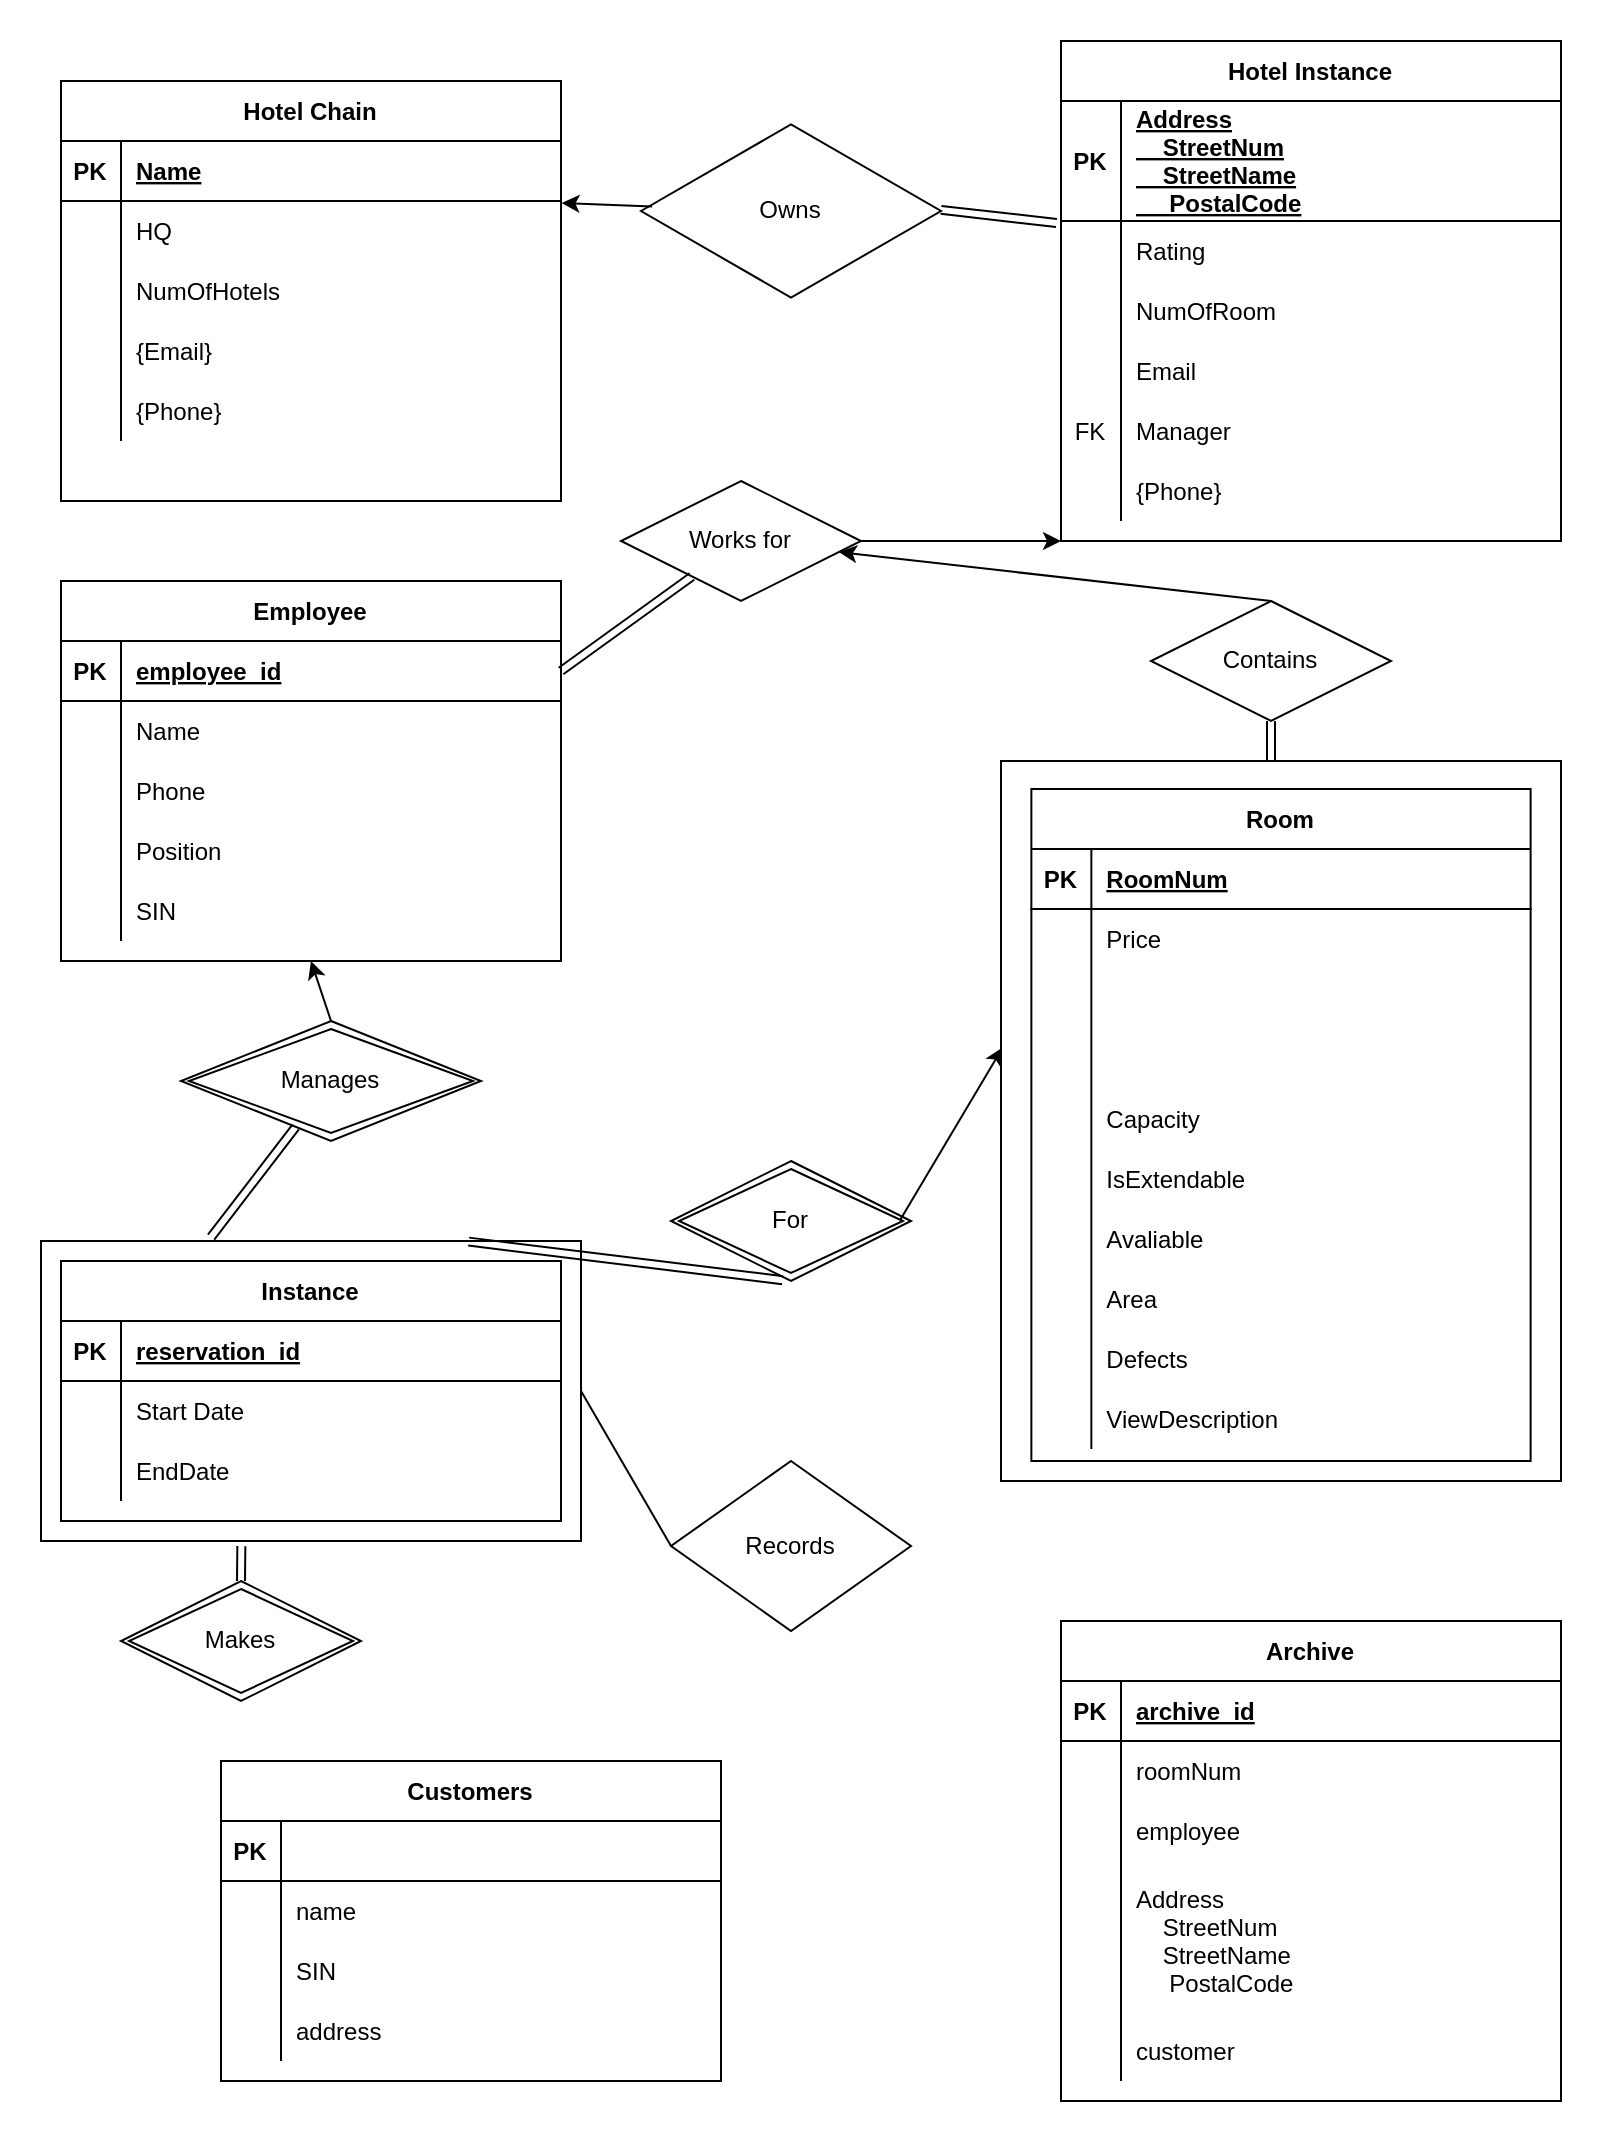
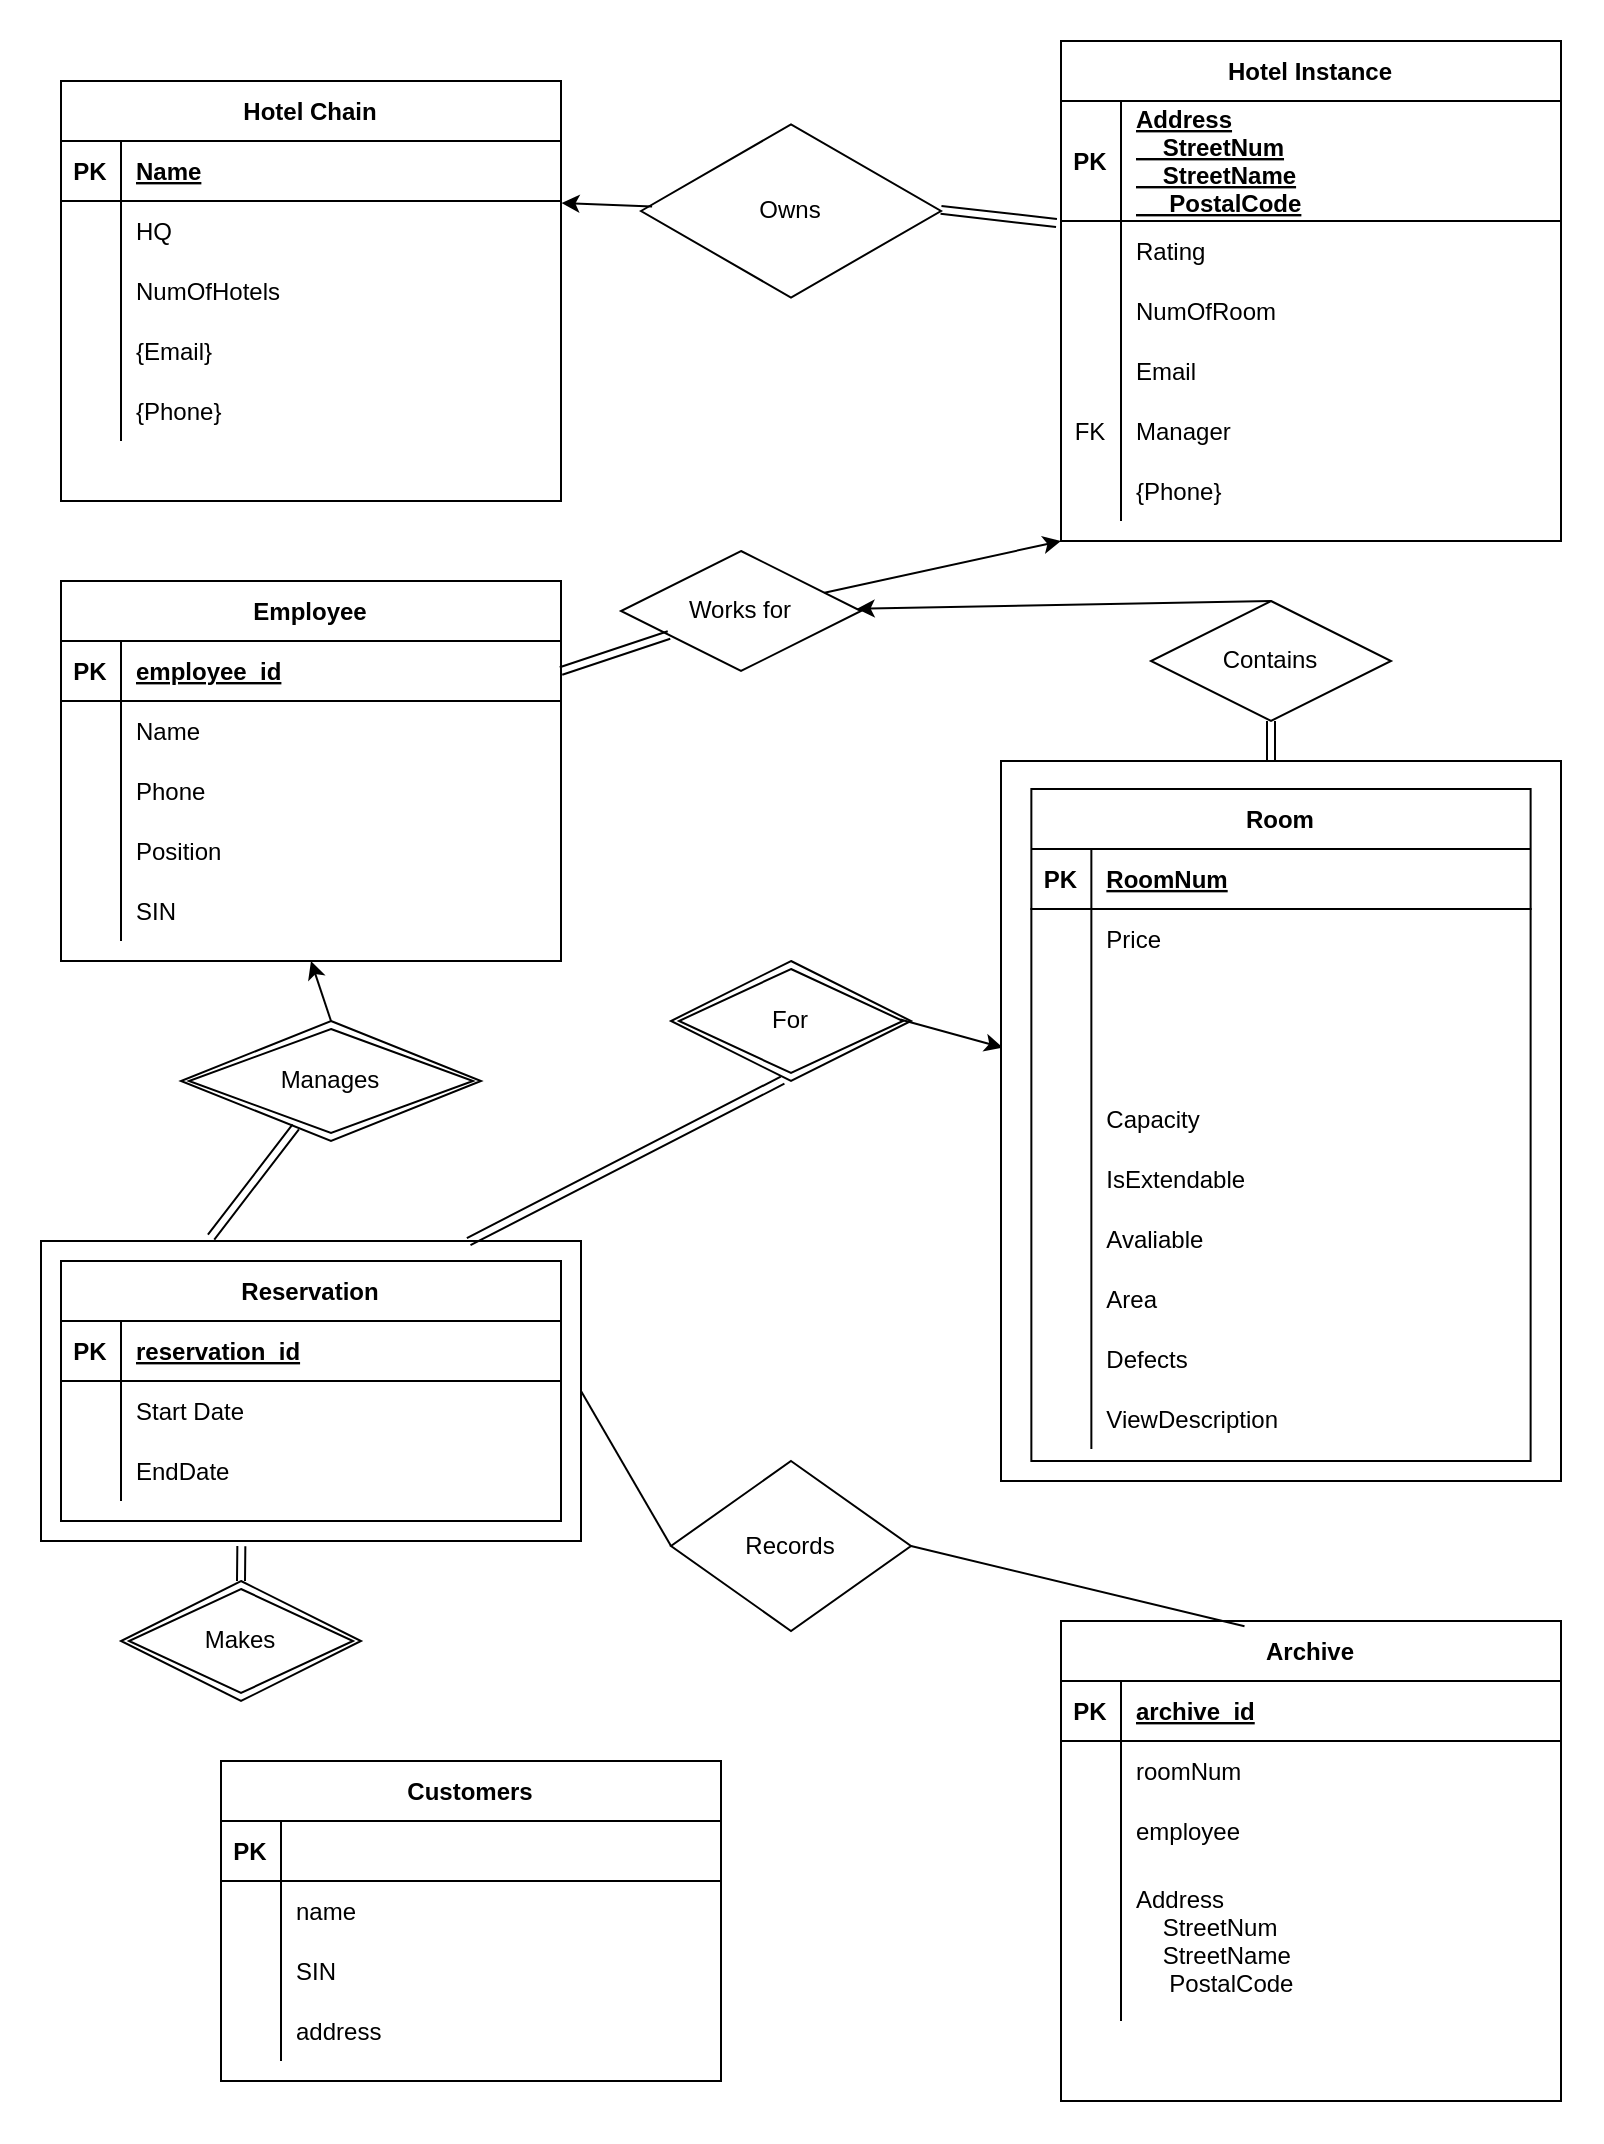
node "Works for": moved (741, 541) -> (741, 611)
node "For": moved (791, 1221) -> (791, 1021)
node "Instance": label "Instance" -> "Reservation"
edge "Records" -- "Archive": added
node "customer": removed
